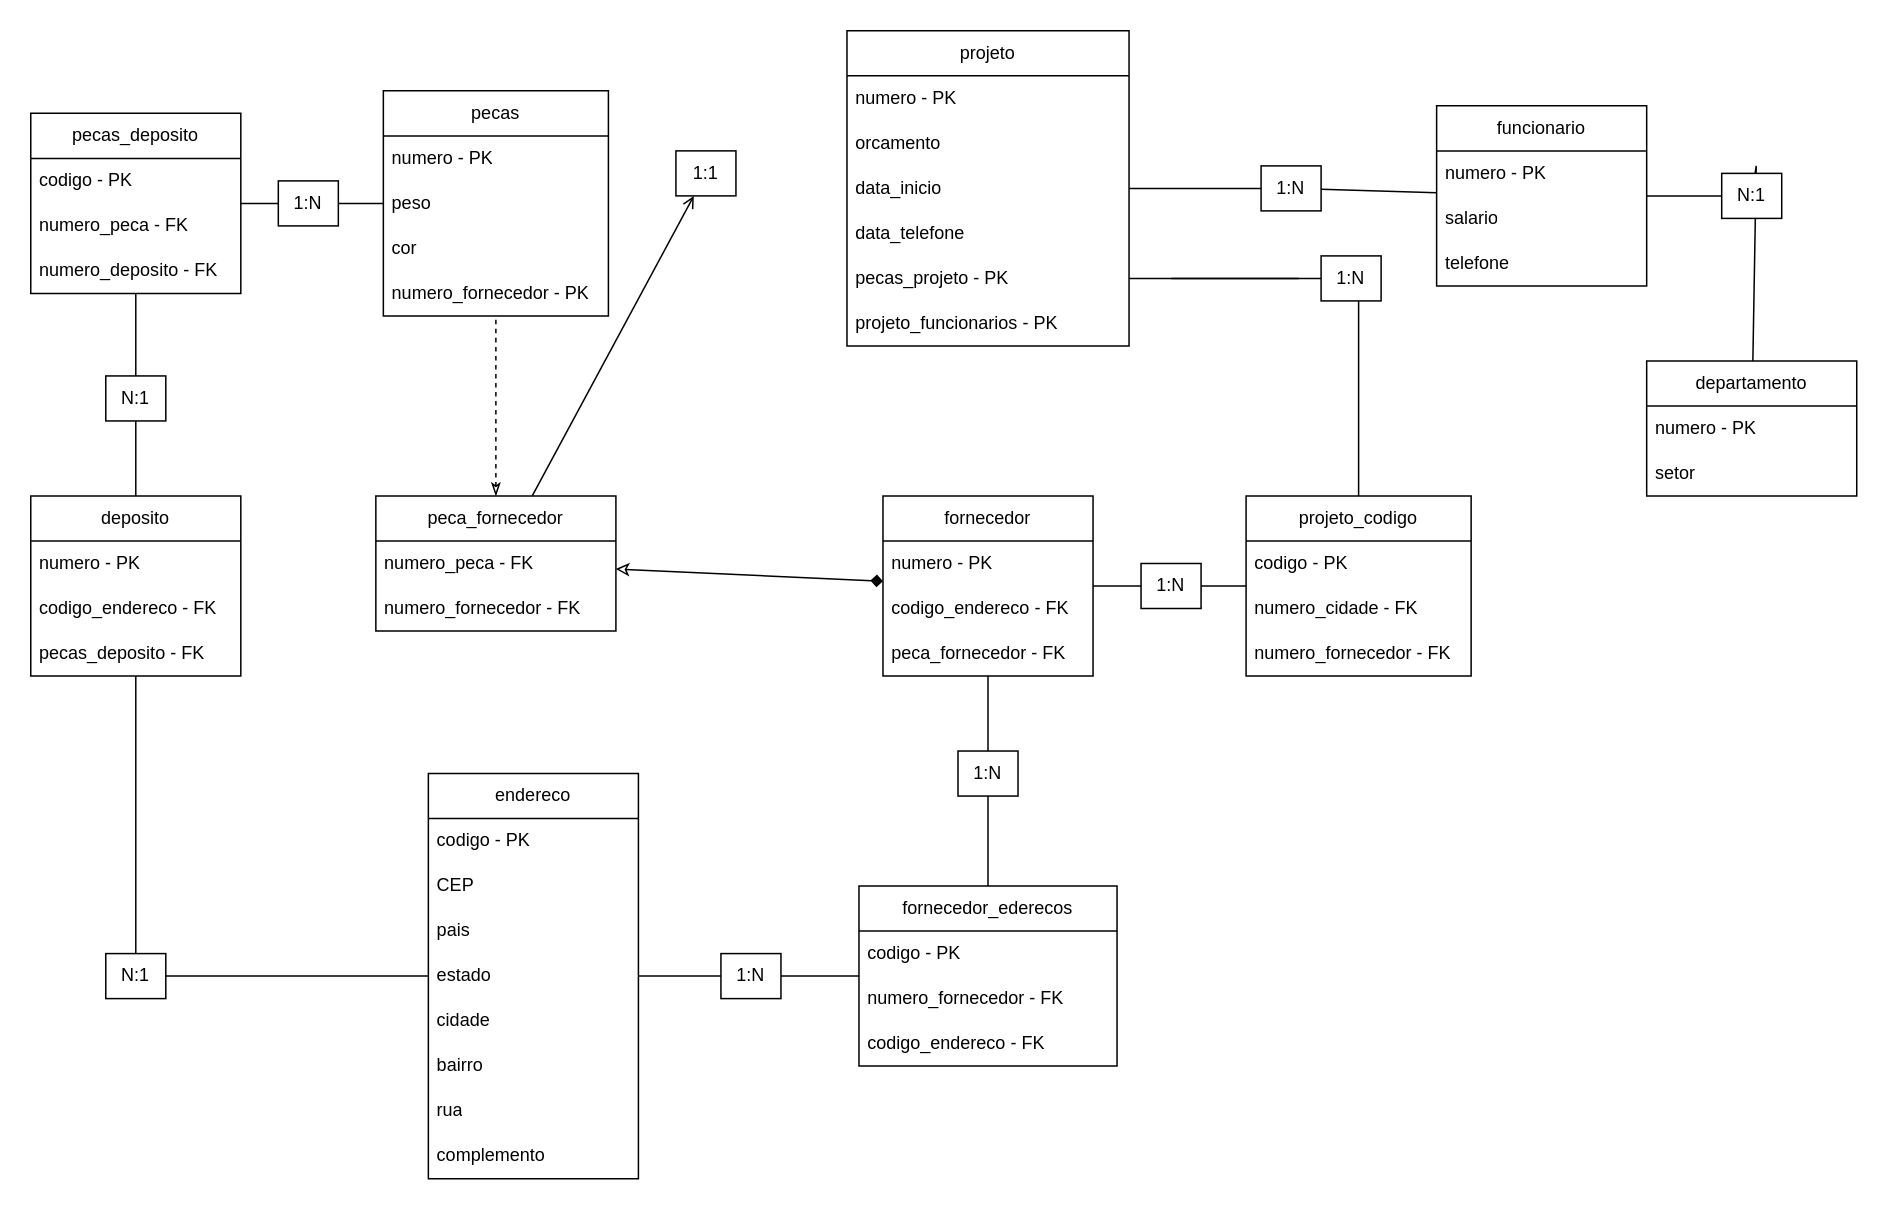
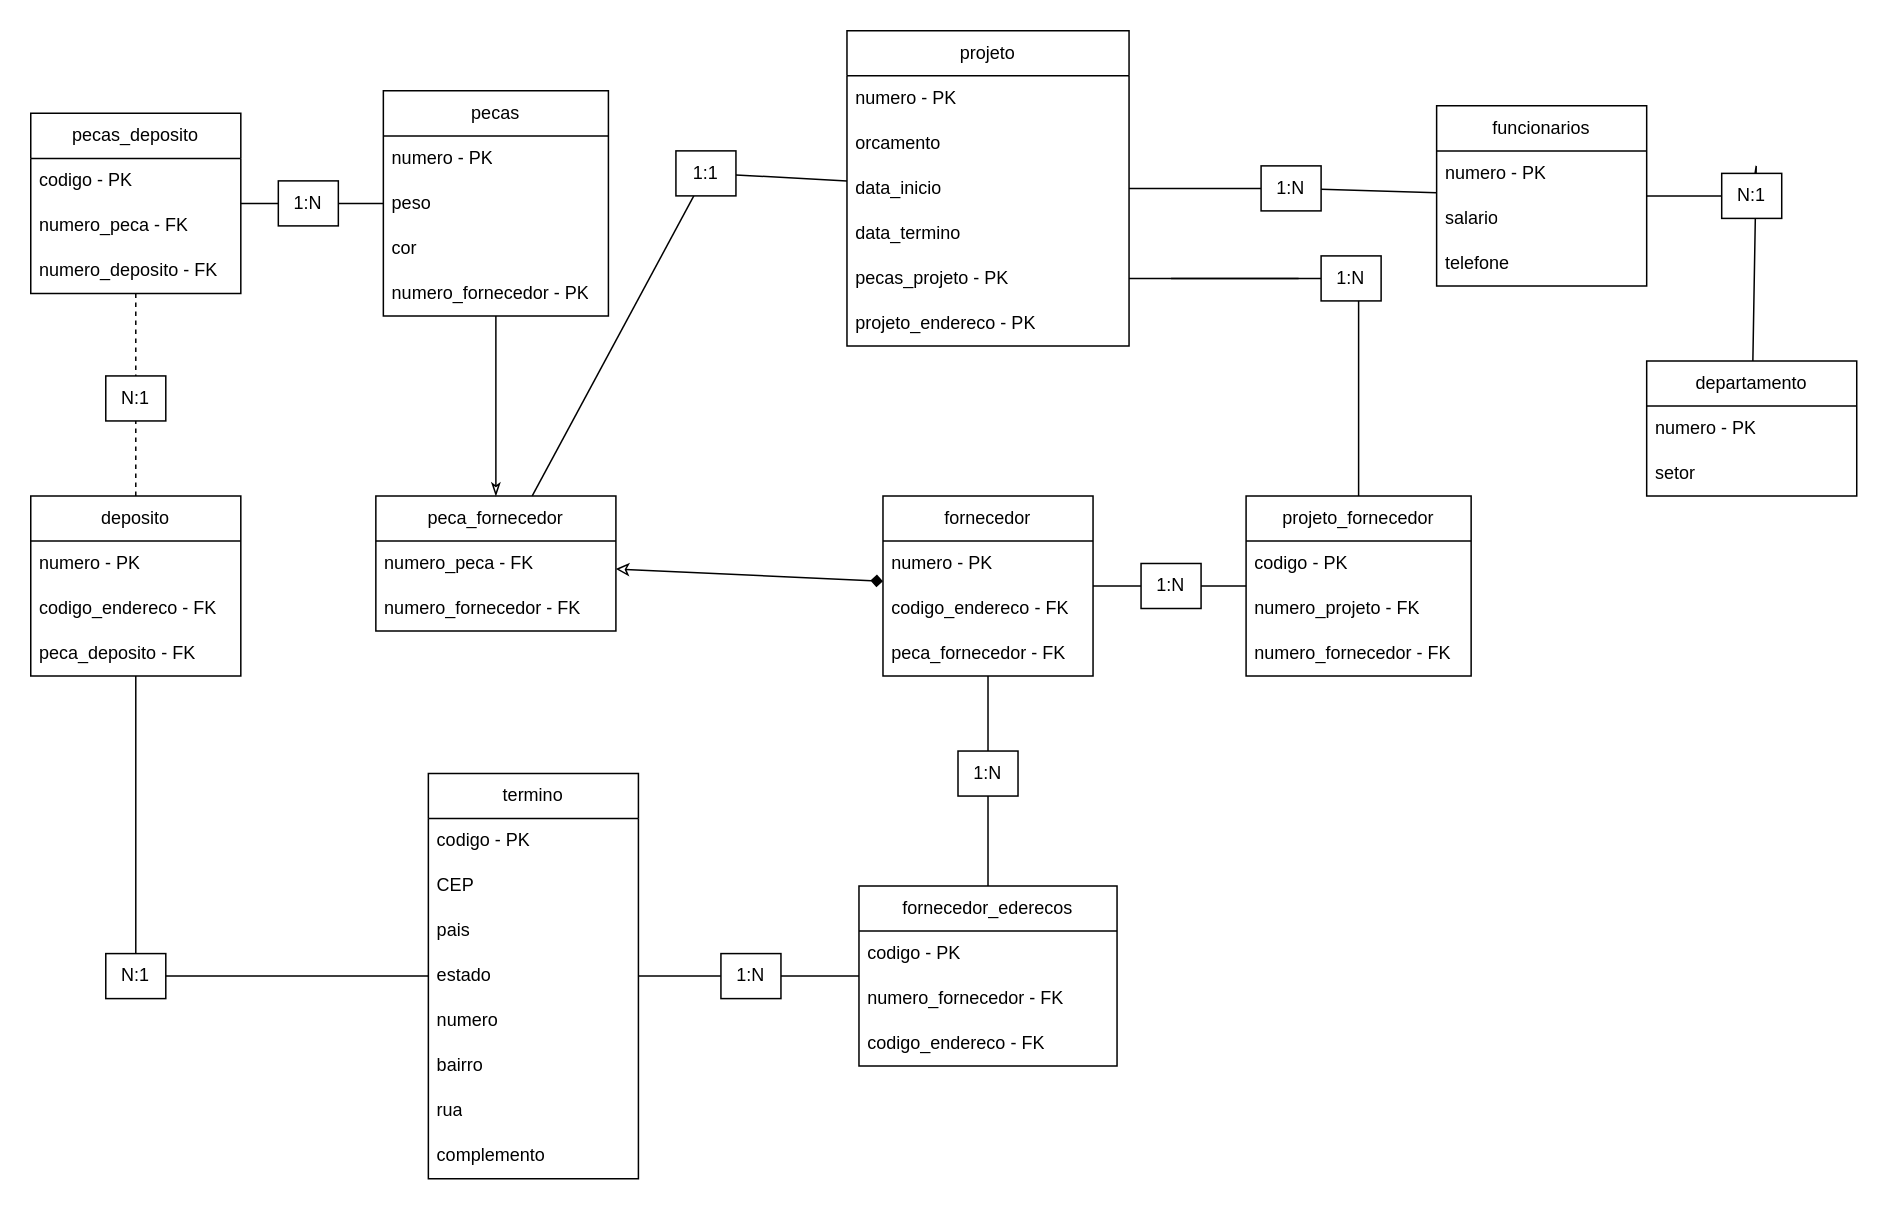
node "funcionario": label "funcionario" -> "funcionarios"
edge "1:1" -- "projeto": added
edge "peca_fornecedor" -> "1:1": arrowhead open -> none
node "data_telefone": label "data_telefone" -> "data_termino"
node "projeto_funcionarios - PK": label "projeto_funcionarios - PK" -> "projeto_endereco - PK"
edge "pecas_deposito" -- "deposito": style solid -> dashed
edge "pecas" -> "peca_fornecedor": style dashed -> solid
node "projeto_codigo": label "projeto_codigo" -> "projeto_fornecedor"
node "numero_cidade - FK": label "numero_cidade - FK" -> "numero_projeto - FK"
node "pecas_deposito - FK": label "pecas_deposito - FK" -> "peca_deposito - FK"
node "endereco": label "endereco" -> "termino"
node "cidade": label "cidade" -> "numero"
